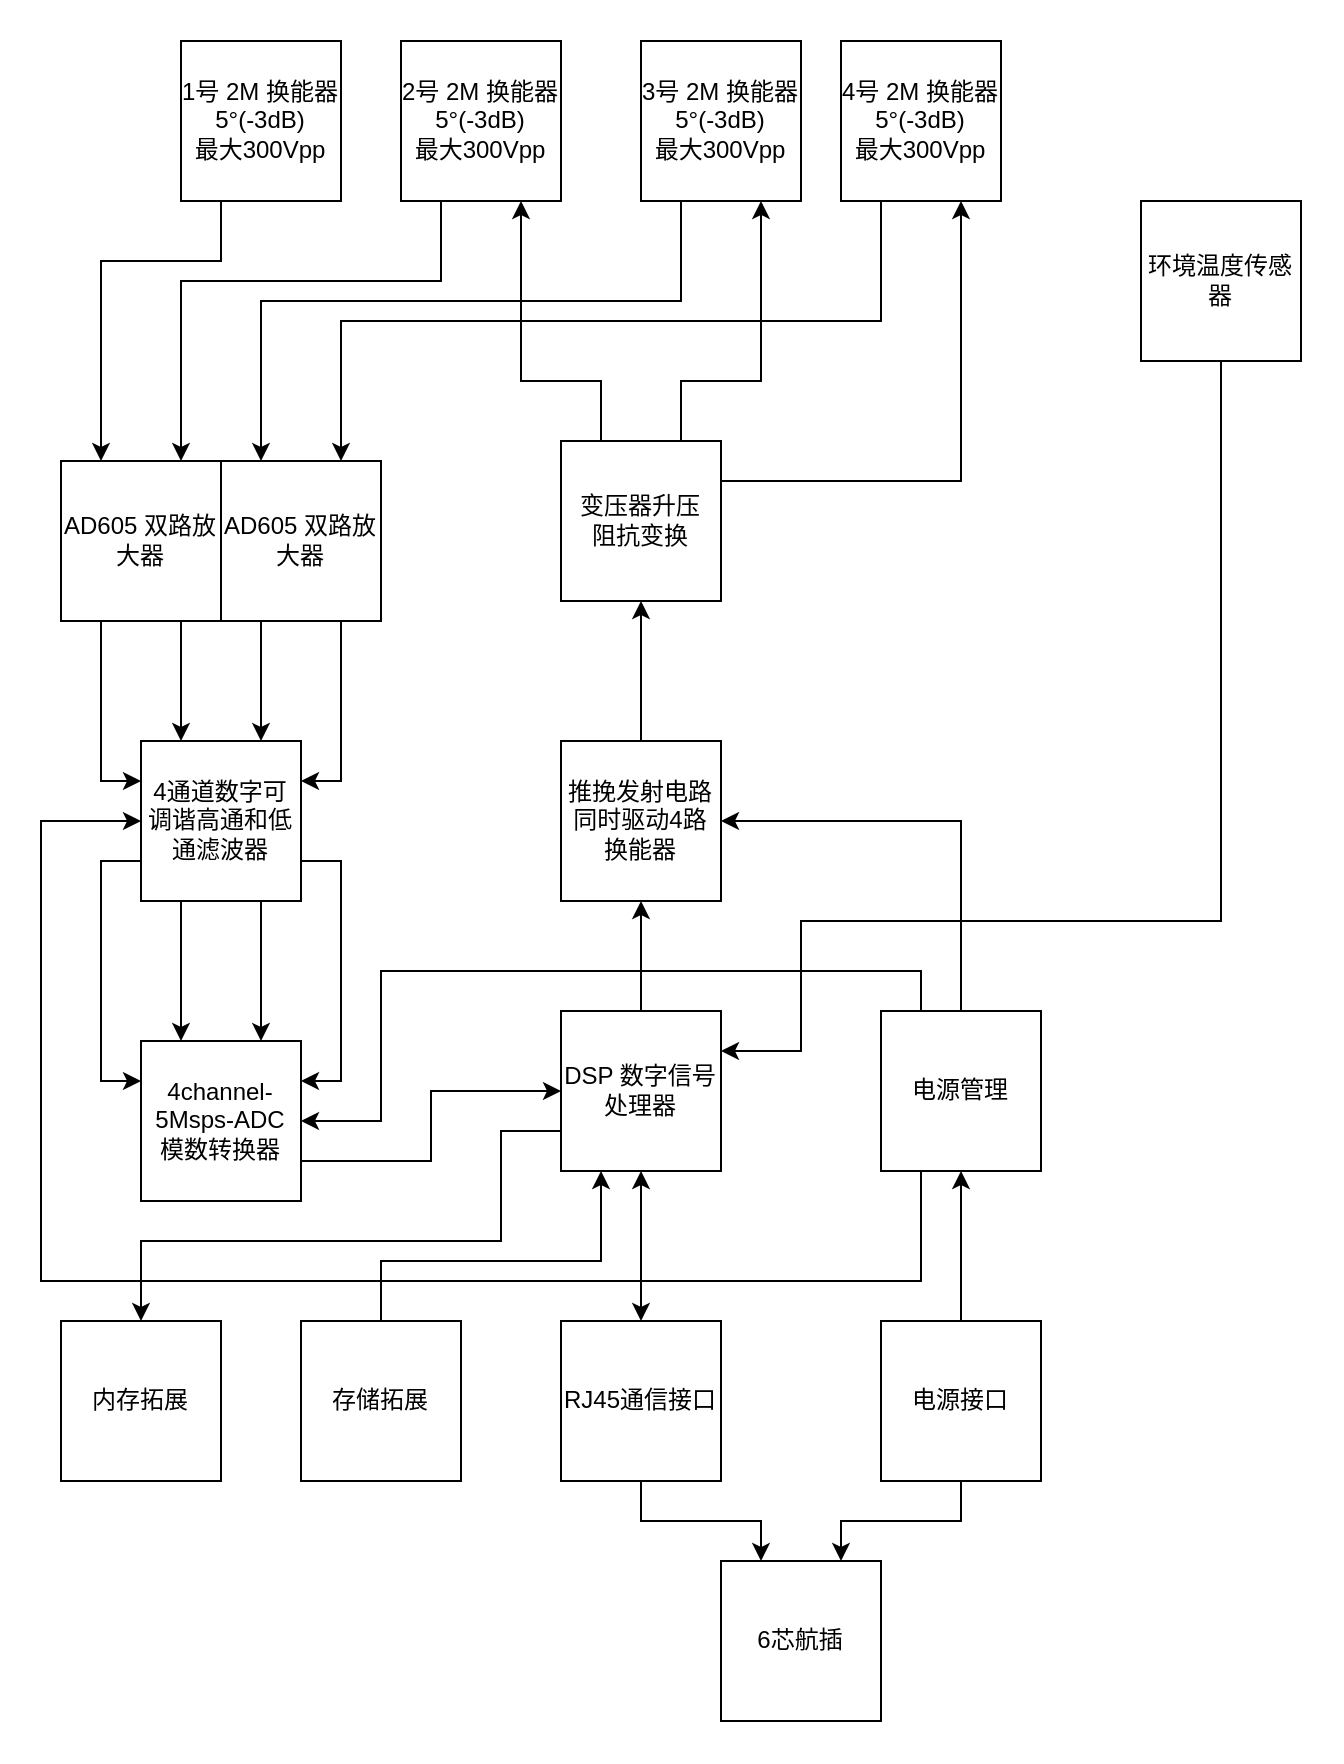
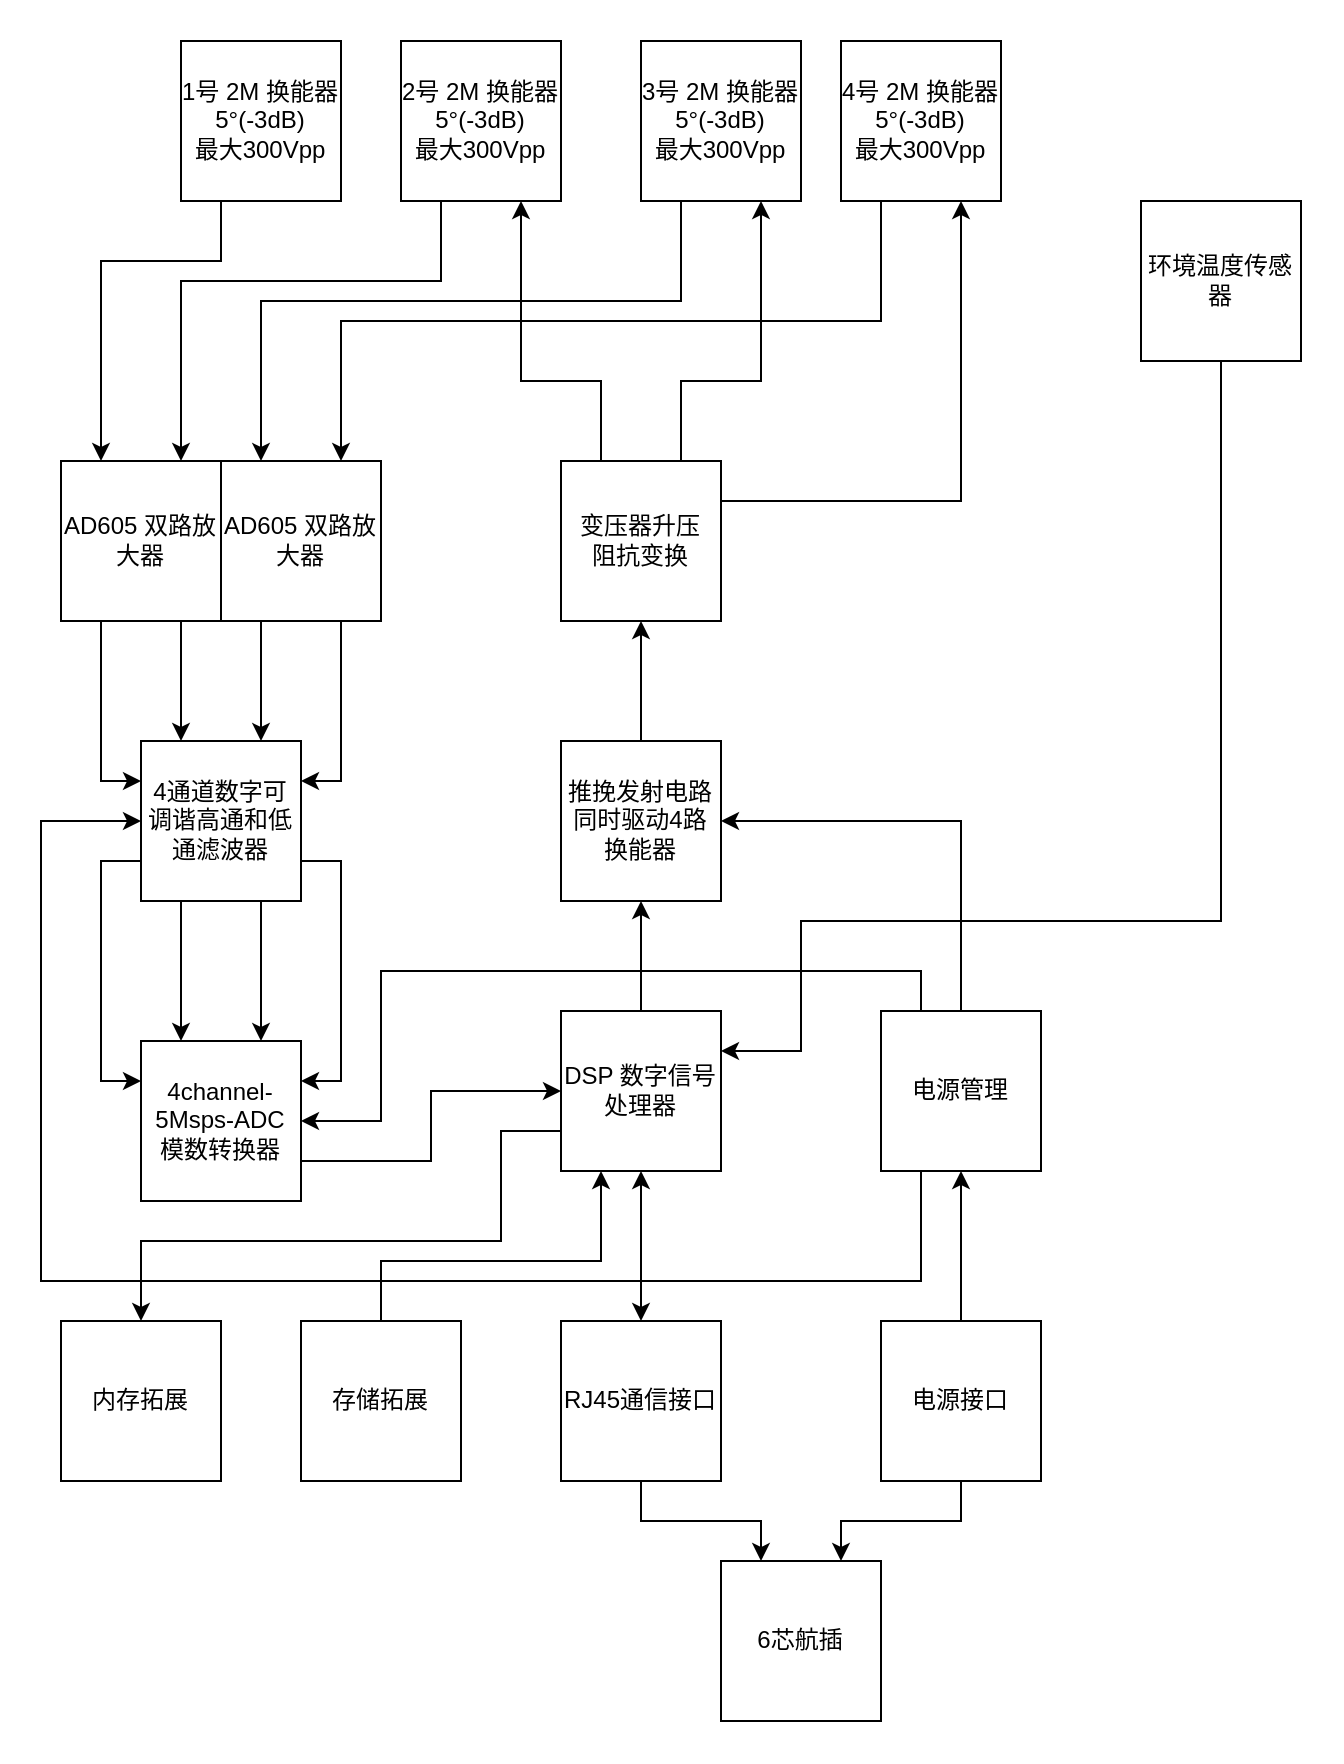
node "变压器升压 阻抗变换": moved (641, 521) -> (641, 541)
